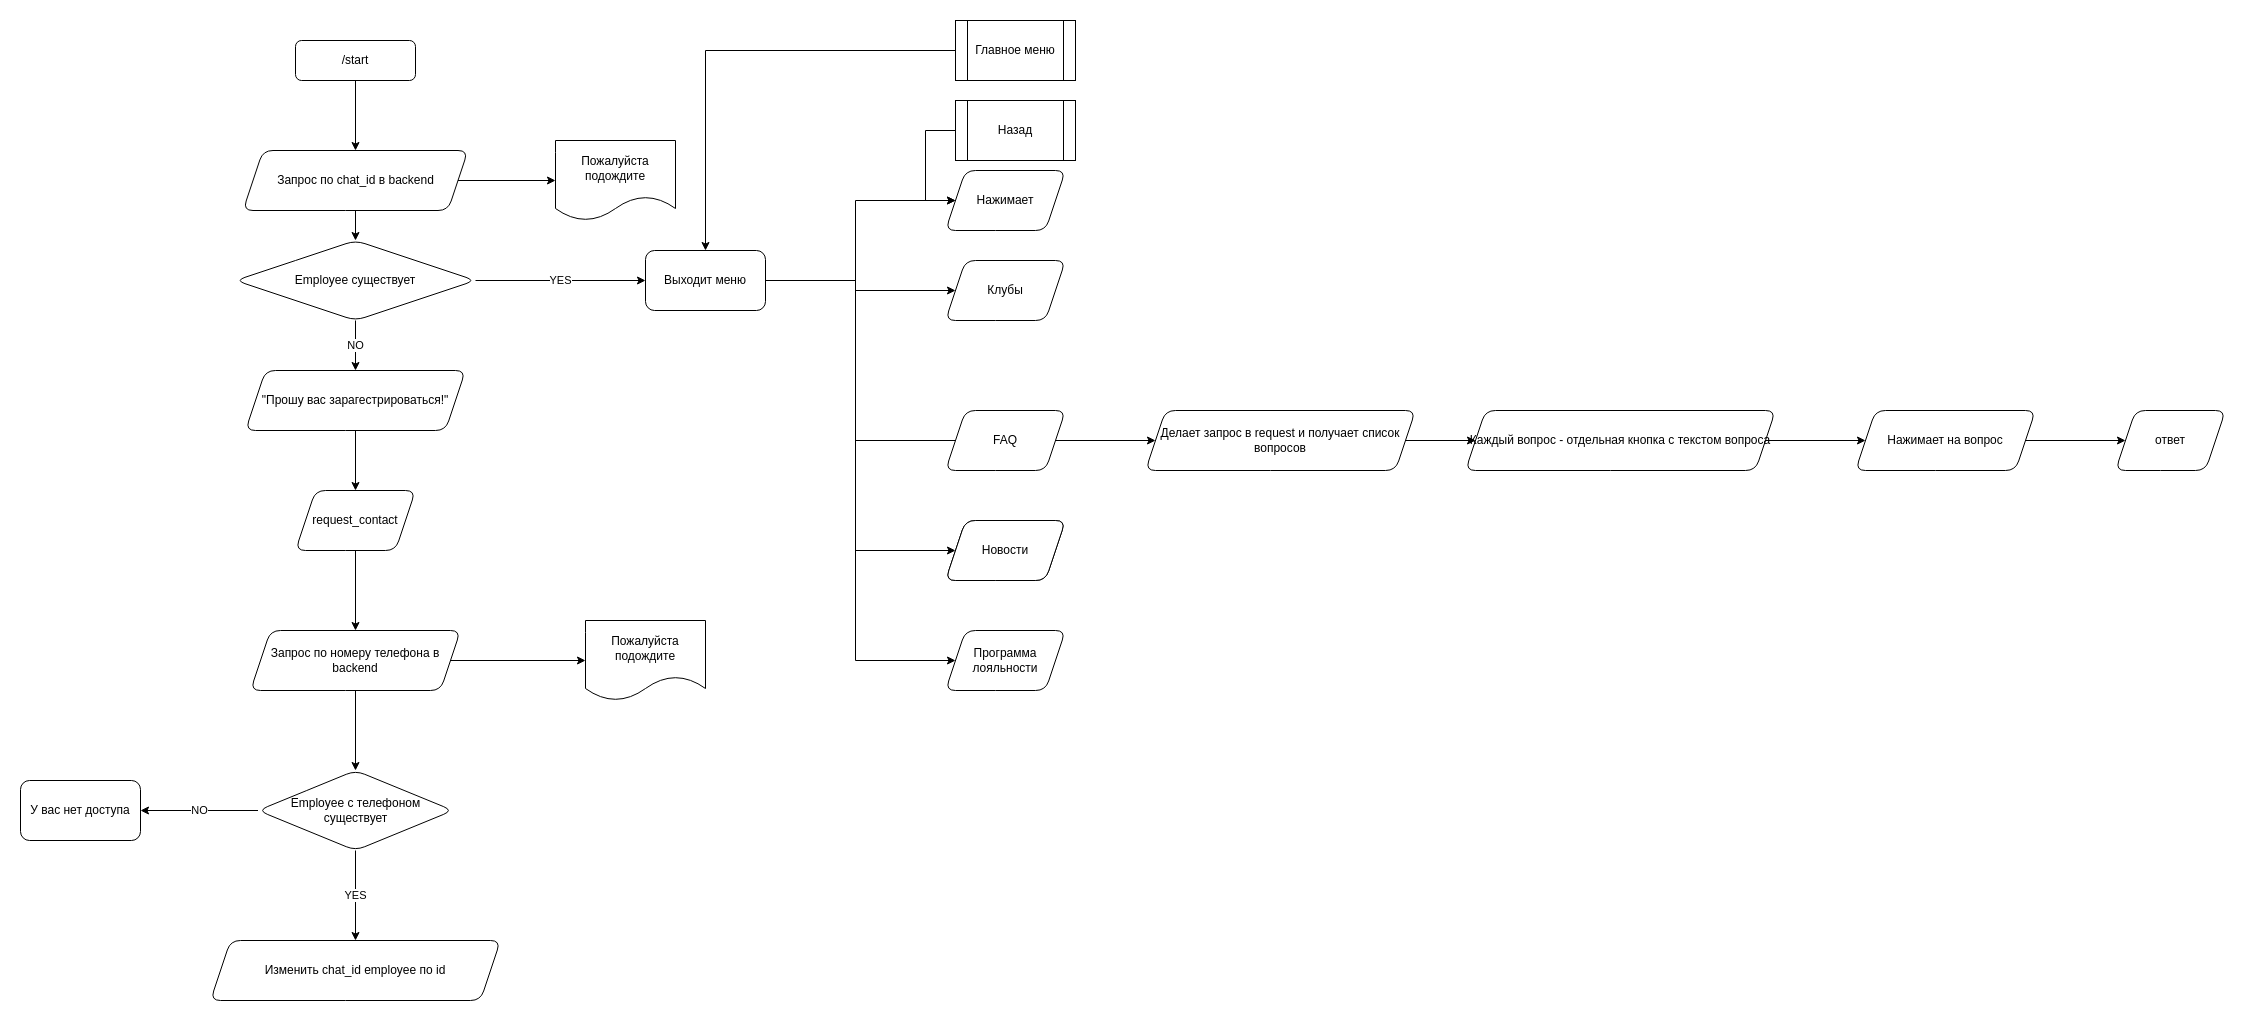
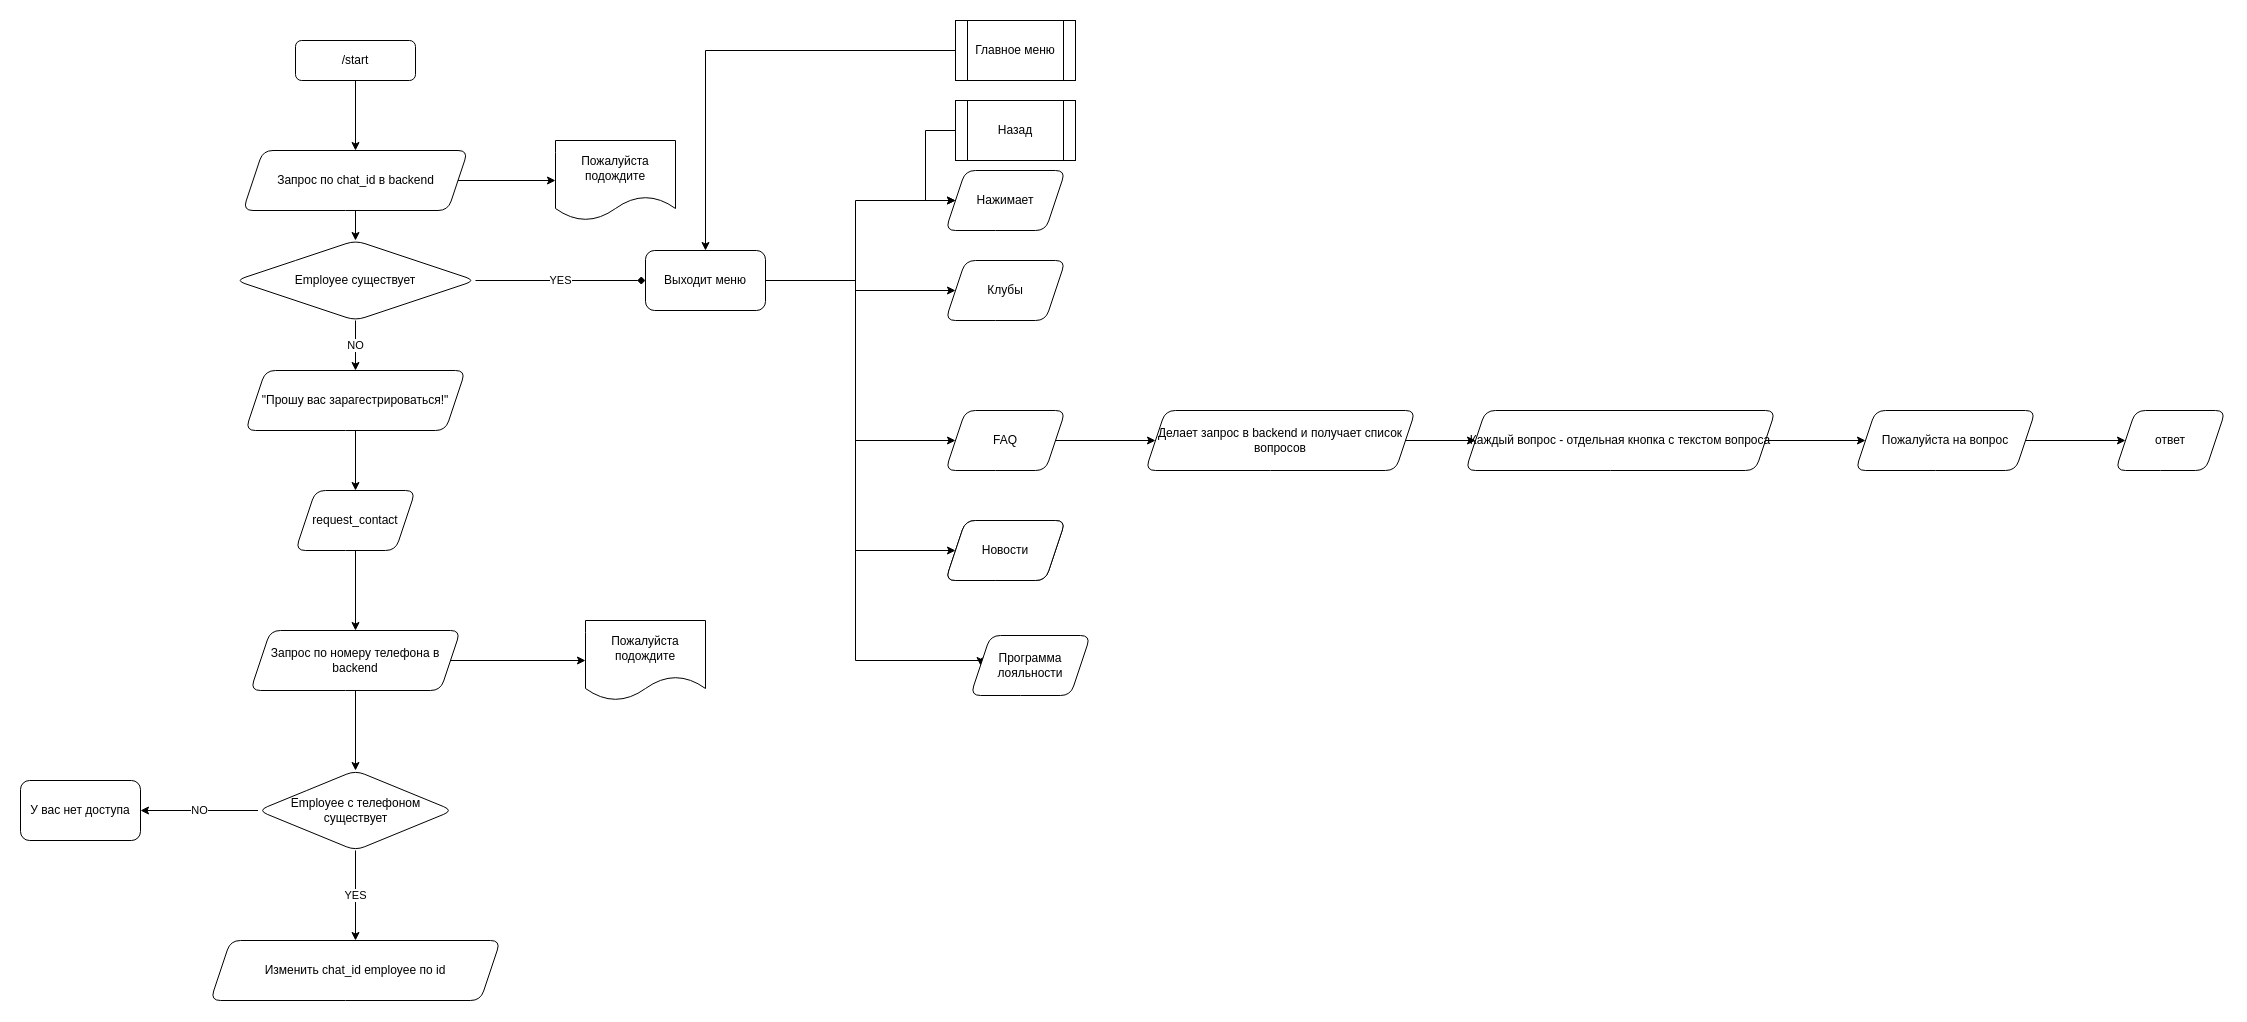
edge "Employee существует" -> "Выходит меню": arrowhead classic -> diamond
edge "Выходит меню" -- "FAQ": arrowhead none -> classic
node "Делает запрос в request и получает список вопросов": label "Делает запрос в request и получает список вопросов" -> "Делает запрос в backend и получает список вопросов"
node "Нажимает на вопрос": label "Нажимает на вопрос" -> "Пожалуйста на вопрос"
node "Программа лояльности": moved (1006, 661) -> (1031, 666)
